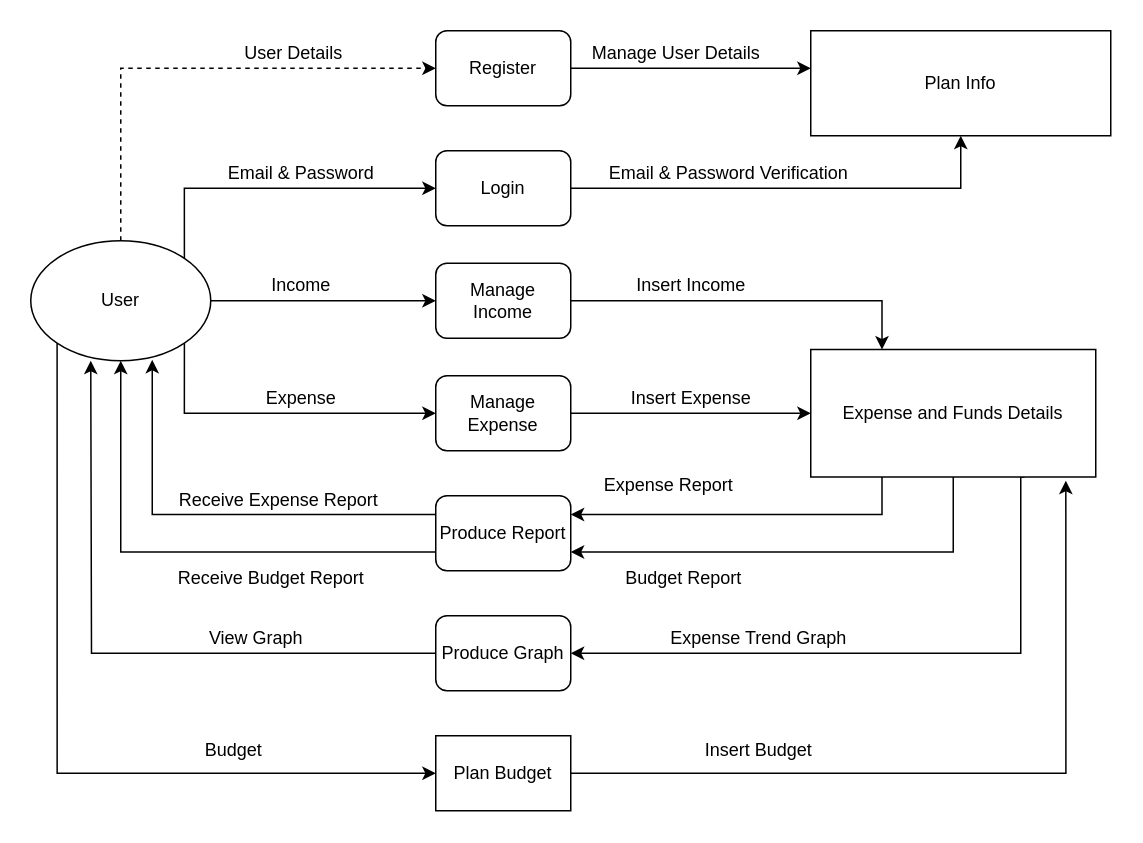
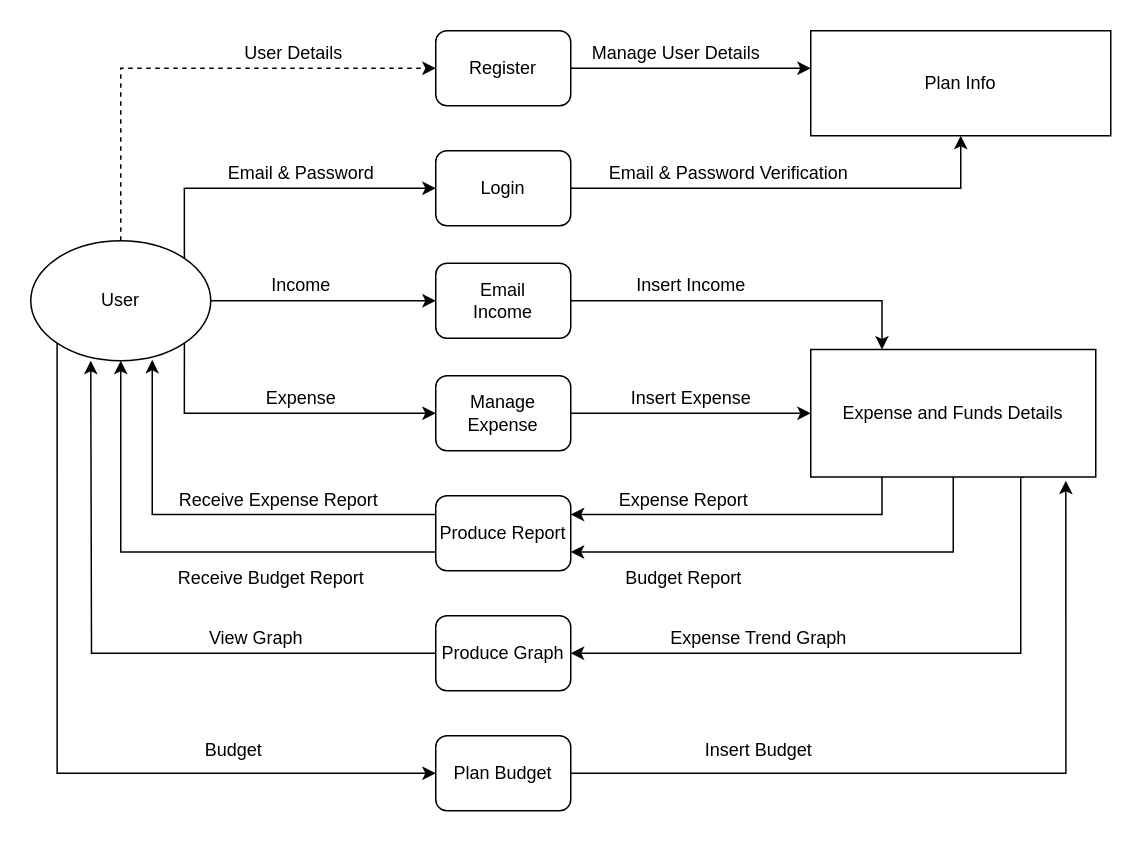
node "Manage Income": label "Manage Income" -> "Email Income"
node "Expense Report": moved (668, 485) -> (683, 500)
node "Plan Budget": shape rectangle -> rounded rectangle
